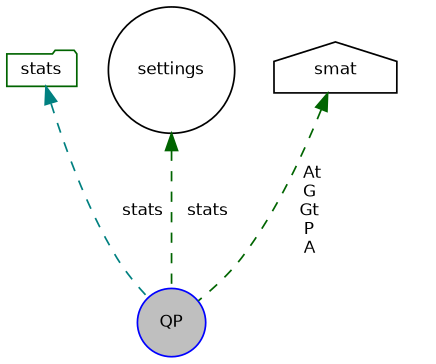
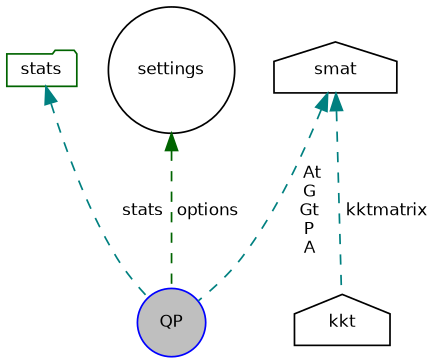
edge "QP" -> "settings": label " stats" -> " options"
edge "QP" -> "smat": color darkgreen -> teal
node "kkt": added
